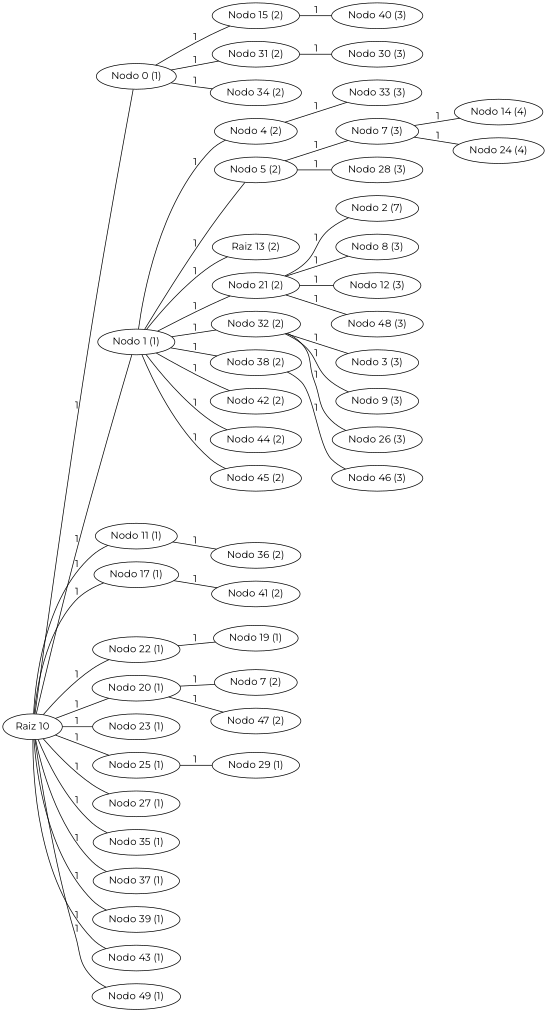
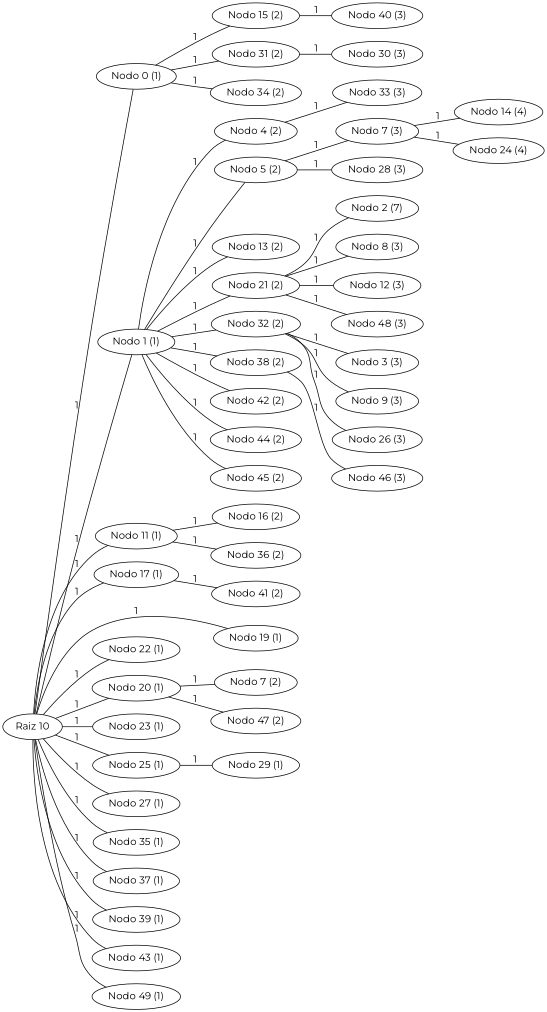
node "Raiz 13 (2)": label "Raiz 13 (2)" -> "Nodo 13 (2)"
node "Nodo 16 (2)": added
edge "Nodo 19 (1)" -- "Nodo 22 (1)": now "Nodo 19 (1)" -- "Raiz 10"
